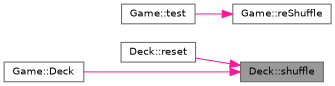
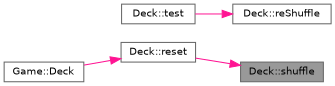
node "Game::test": label "Game::test" -> "Deck::test"
node "Game::reShuffle": label "Game::reShuffle" -> "Deck::reShuffle"
edge "Game::Deck" -> "Deck::shuffle": now "Game::Deck" -> "Deck::reset"
